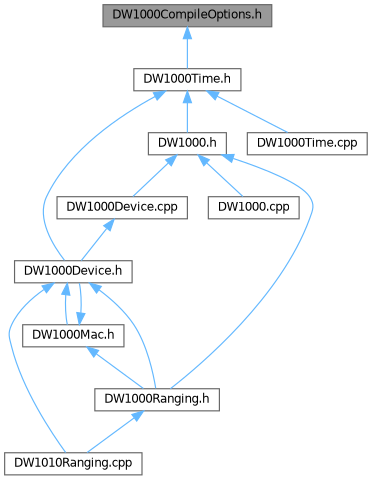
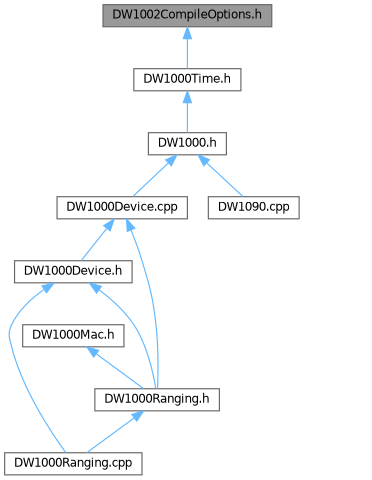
node "DW1000CompileOptions.h": label "DW1000CompileOptions.h" -> "DW1002CompileOptions.h"
node "DW1000Time.cpp": removed
edge "DW1000Device.h" -> "DW1000Time.h": removed
node "DW1000.cpp": label "DW1000.cpp" -> "DW1090.cpp"
edge "DW1000Ranging.h" -> "DW1000.h": now "DW1000Ranging.h" -> "DW1000Device.cpp"
edge "DW1000Device.h" -> "DW1000Mac.h": removed
edge "DW1000Mac.h" -> "DW1000Device.h": removed
node "DW1010Ranging.cpp": label "DW1010Ranging.cpp" -> "DW1000Ranging.cpp"
